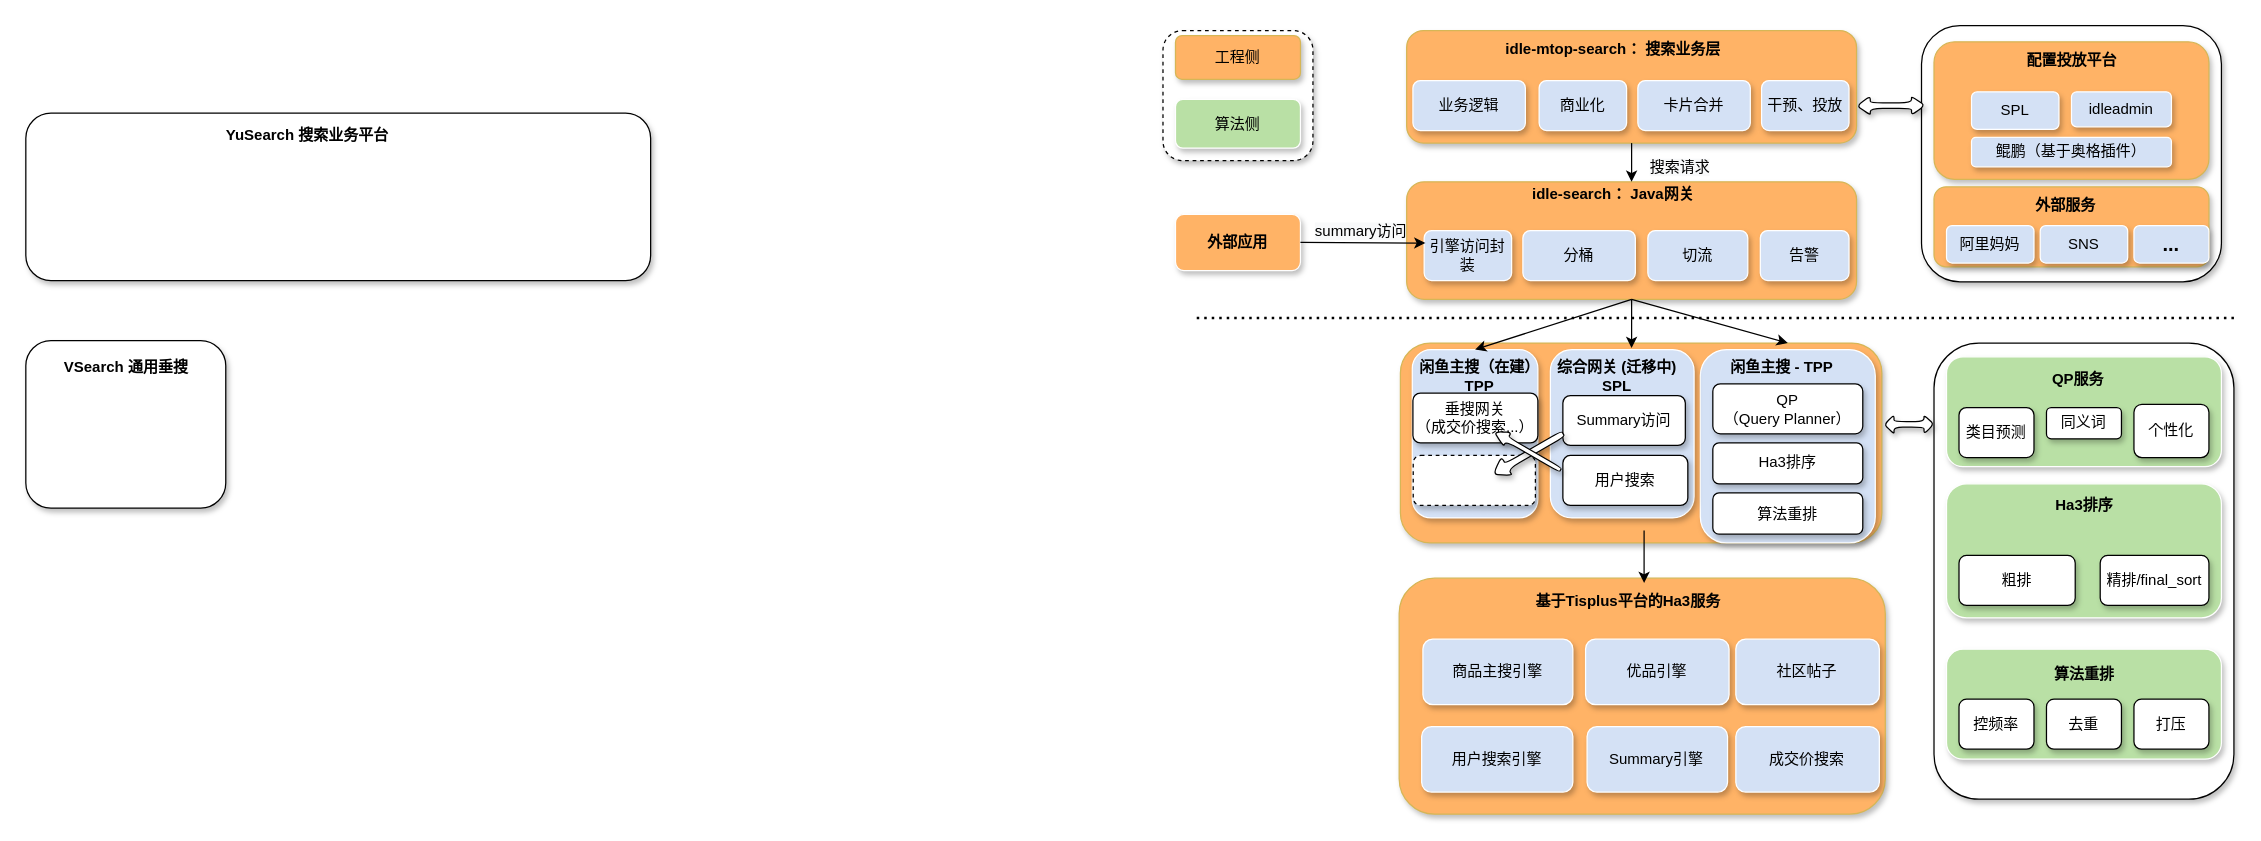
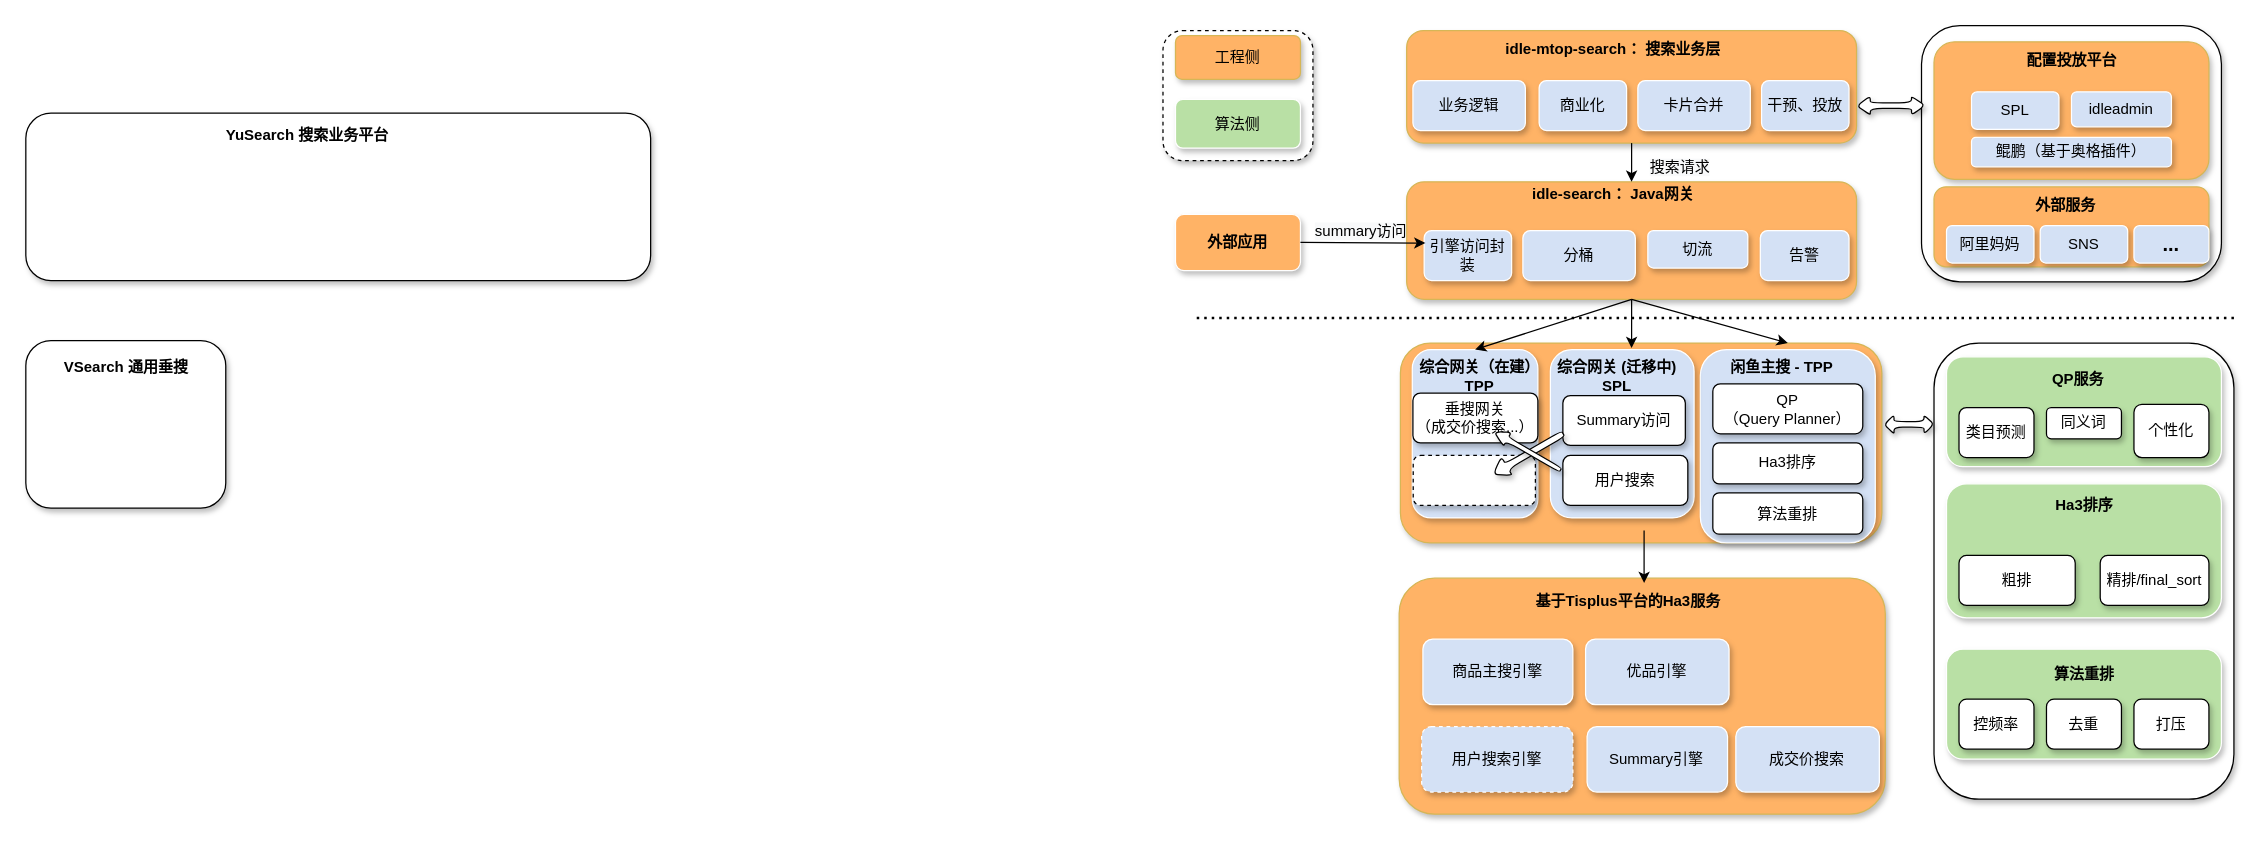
node "切流": size 100x50 -> 100x38
node "闲鱼主搜（在建） TPP": label "闲鱼主搜（在建） TPP" -> "综合网关（在建） TPP"
node "社区帖子": removed
node "用户搜索引擎": style solid -> dashed
